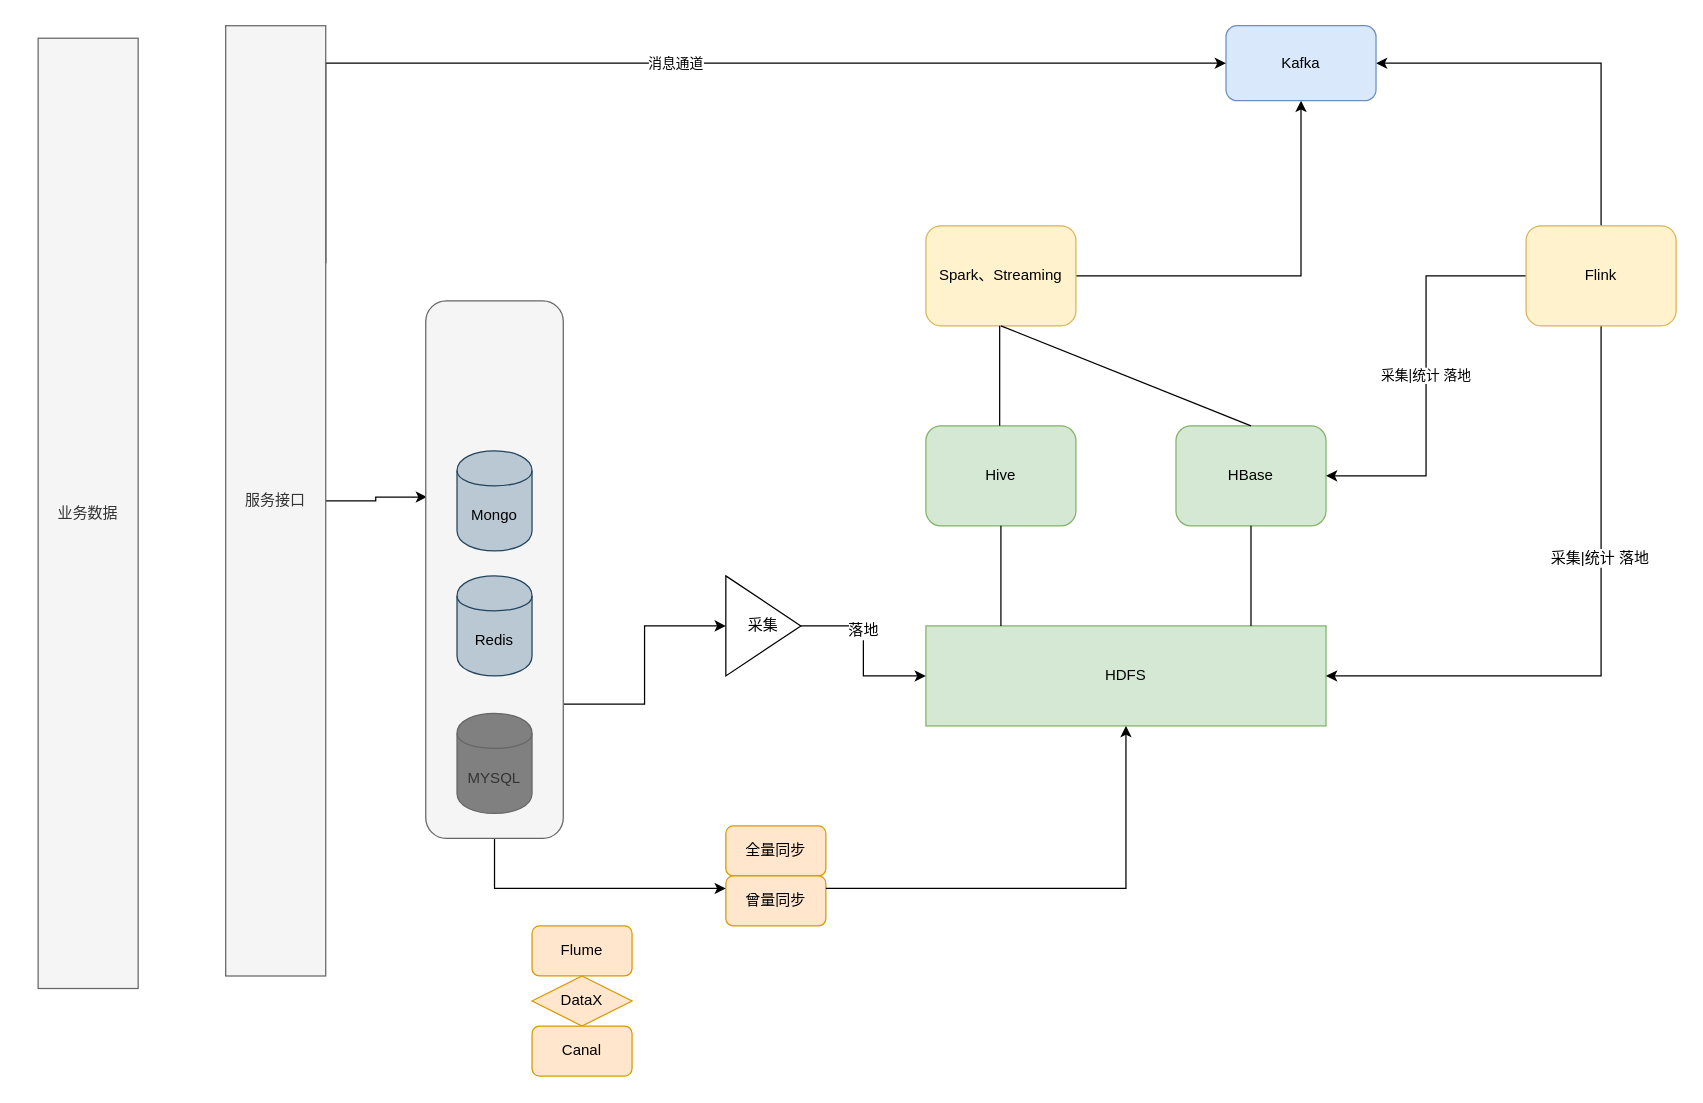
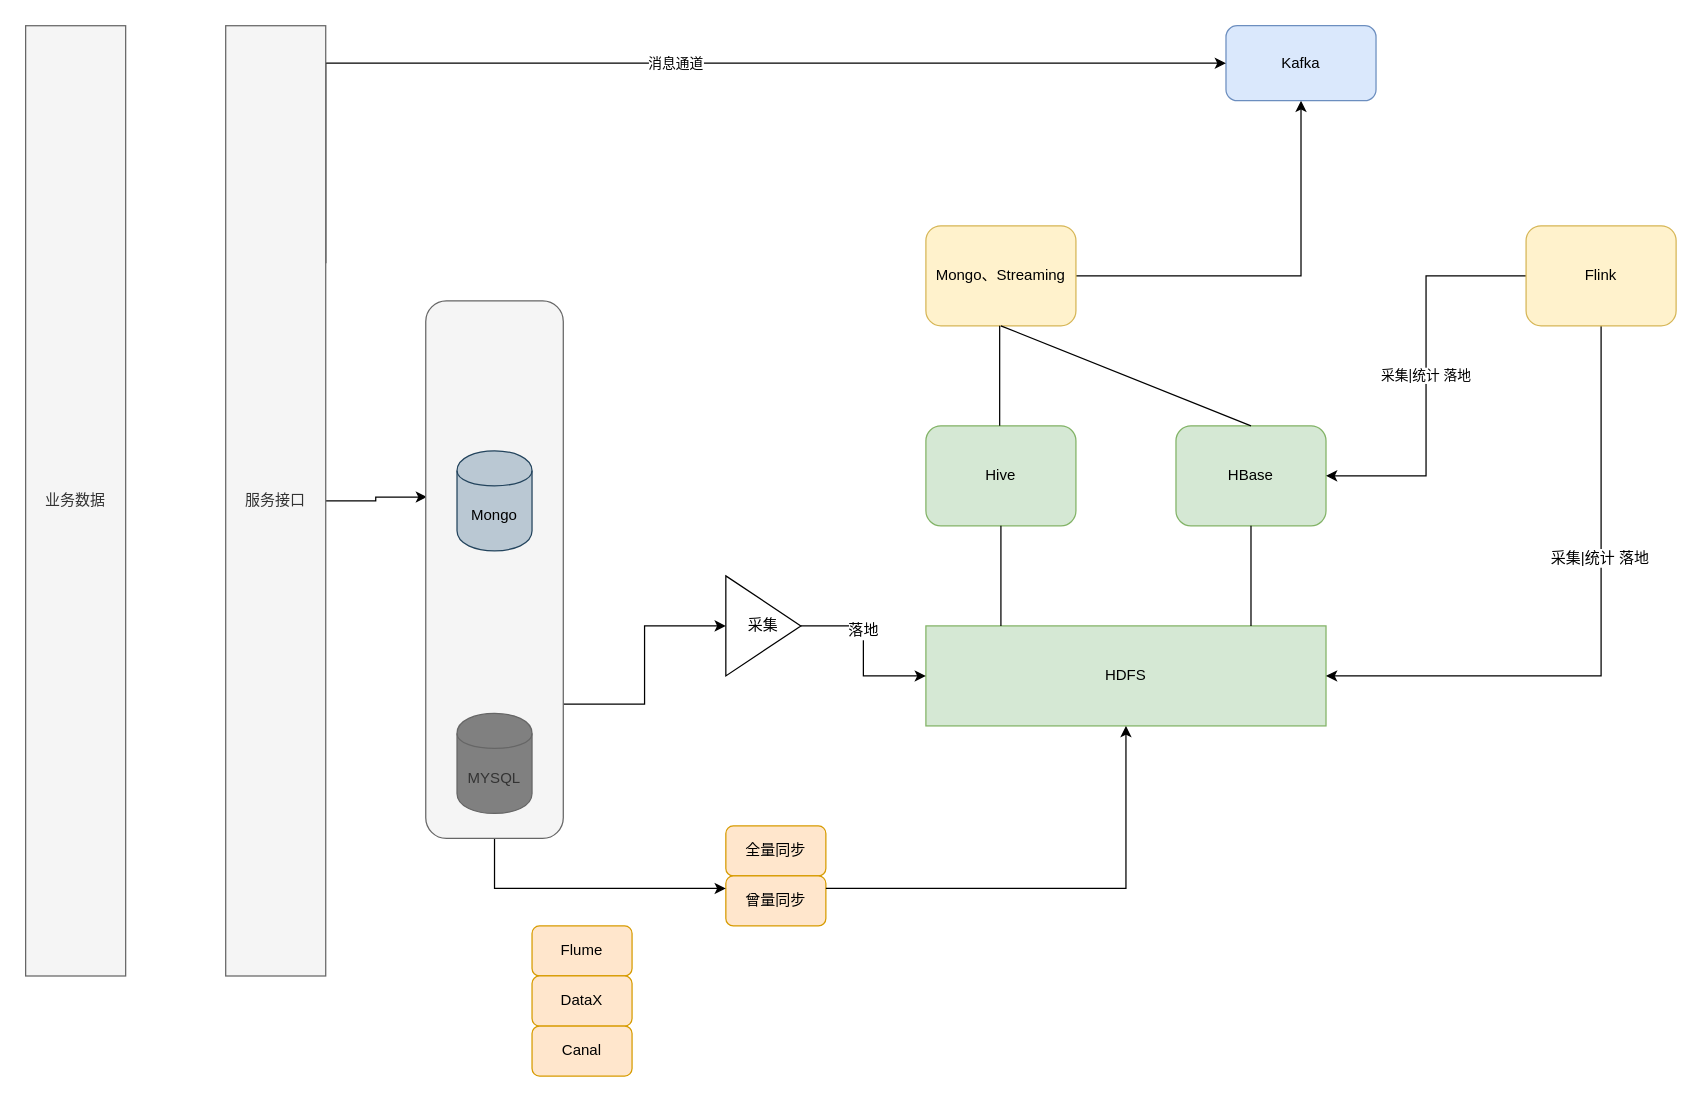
edge "Flink" -> "Kafka": removed
node "Spark、Streaming": label "Spark、Streaming" -> "Mongo、Streaming"
node "业务数据": moved (88, 513) -> (76, 501)
node "Redis": removed
node "DataX": shape diamond -> rounded rectangle
